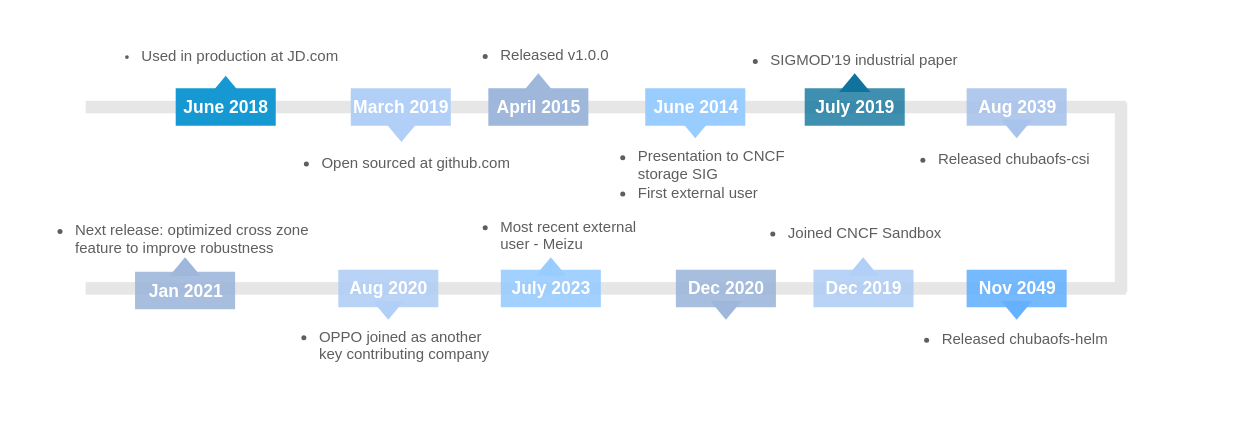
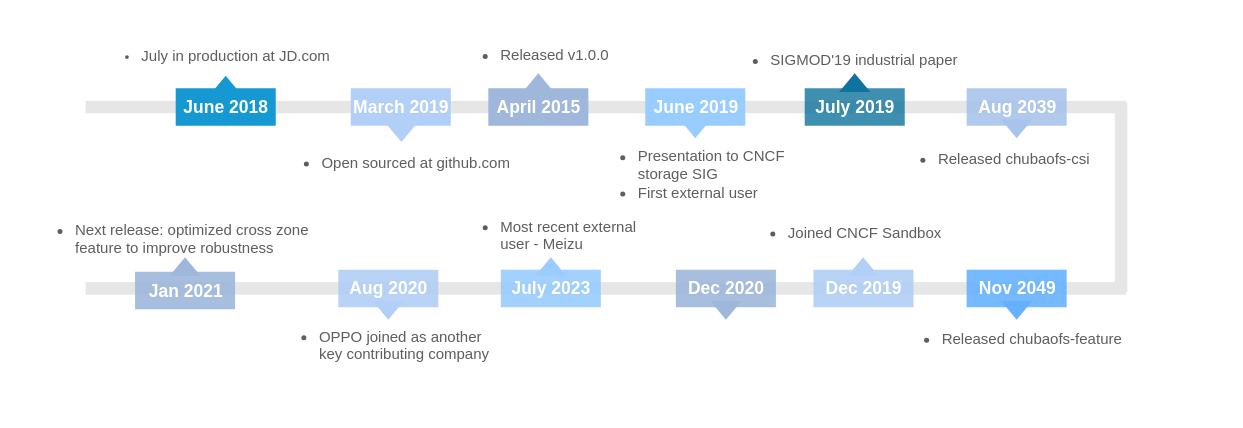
node "Used in production at JD.com": label "Used in production at JD.com" -> "July in production at JD.com"
node "June 2014": label "June 2014" -> "June 2019"
node "Released chubaofs-helm": label "Released chubaofs-helm" -> "Released chubaofs-feature"
